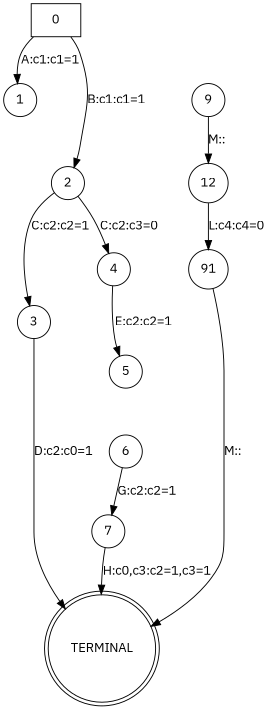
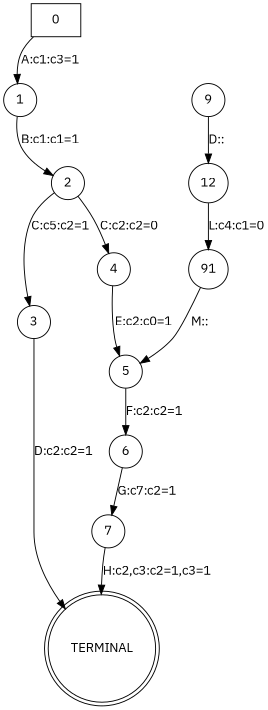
edge "0" -> "1": label "A:c1:c1=1" -> "A:c1:c3=1"
edge "0" -> "2": now "1" -> "2"
edge "9" -> "12": label "M::" -> "D::"
edge "2" -> "3": label "C:c2:c2=1" -> "C:c5:c2=1"
edge "2" -> "4": label "C:c2:c3=0" -> "C:c2:c2=0"
edge "12" -> "91": label "L:c4:c4=0" -> "L:c4:c1=0"
edge "4" -> "5": label "E:c2:c2=1" -> "E:c2:c0=1"
edge "5" -> "6": added, label "F:c2:c2=1"
edge "3" -> "TERMINAL": label "D:c2:c0=1" -> "D:c2:c2=1"
edge "91" -> "TERMINAL": now "91" -> "5"
edge "6" -> "7": label "G:c2:c2=1" -> "G:c7:c2=1"
edge "7" -> "TERMINAL": label "H:c0,c3:c2=1,c3=1" -> "H:c2,c3:c2=1,c3=1"
